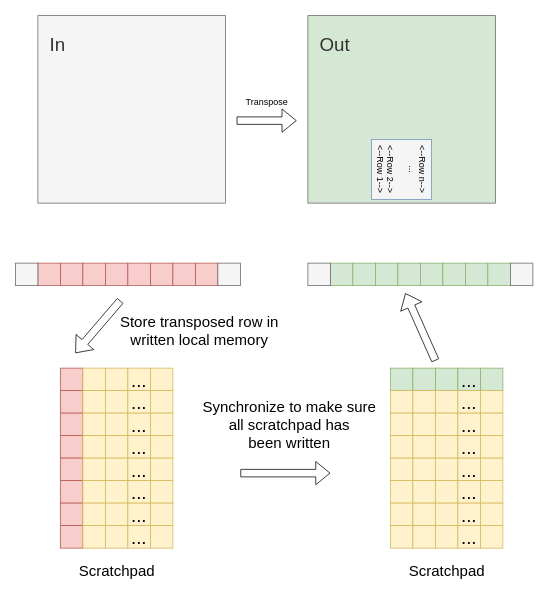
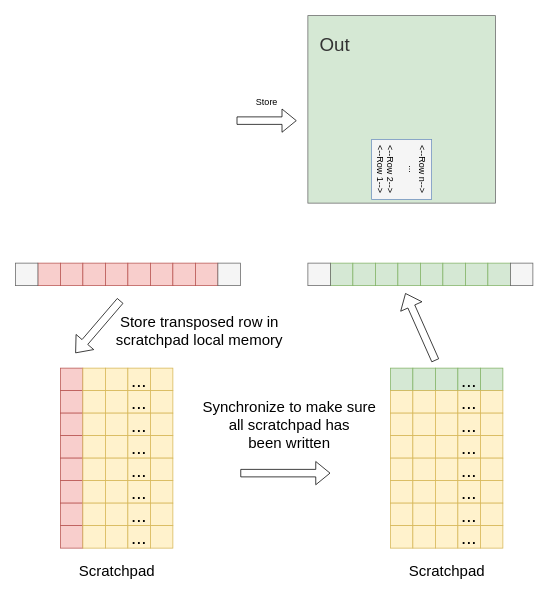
node "Transpose": label "Transpose" -> "Store"
node "In": removed
node "Store transposed row in written local memory": label "Store transposed row in written local memory" -> "Store transposed row in scratchpad local memory"
